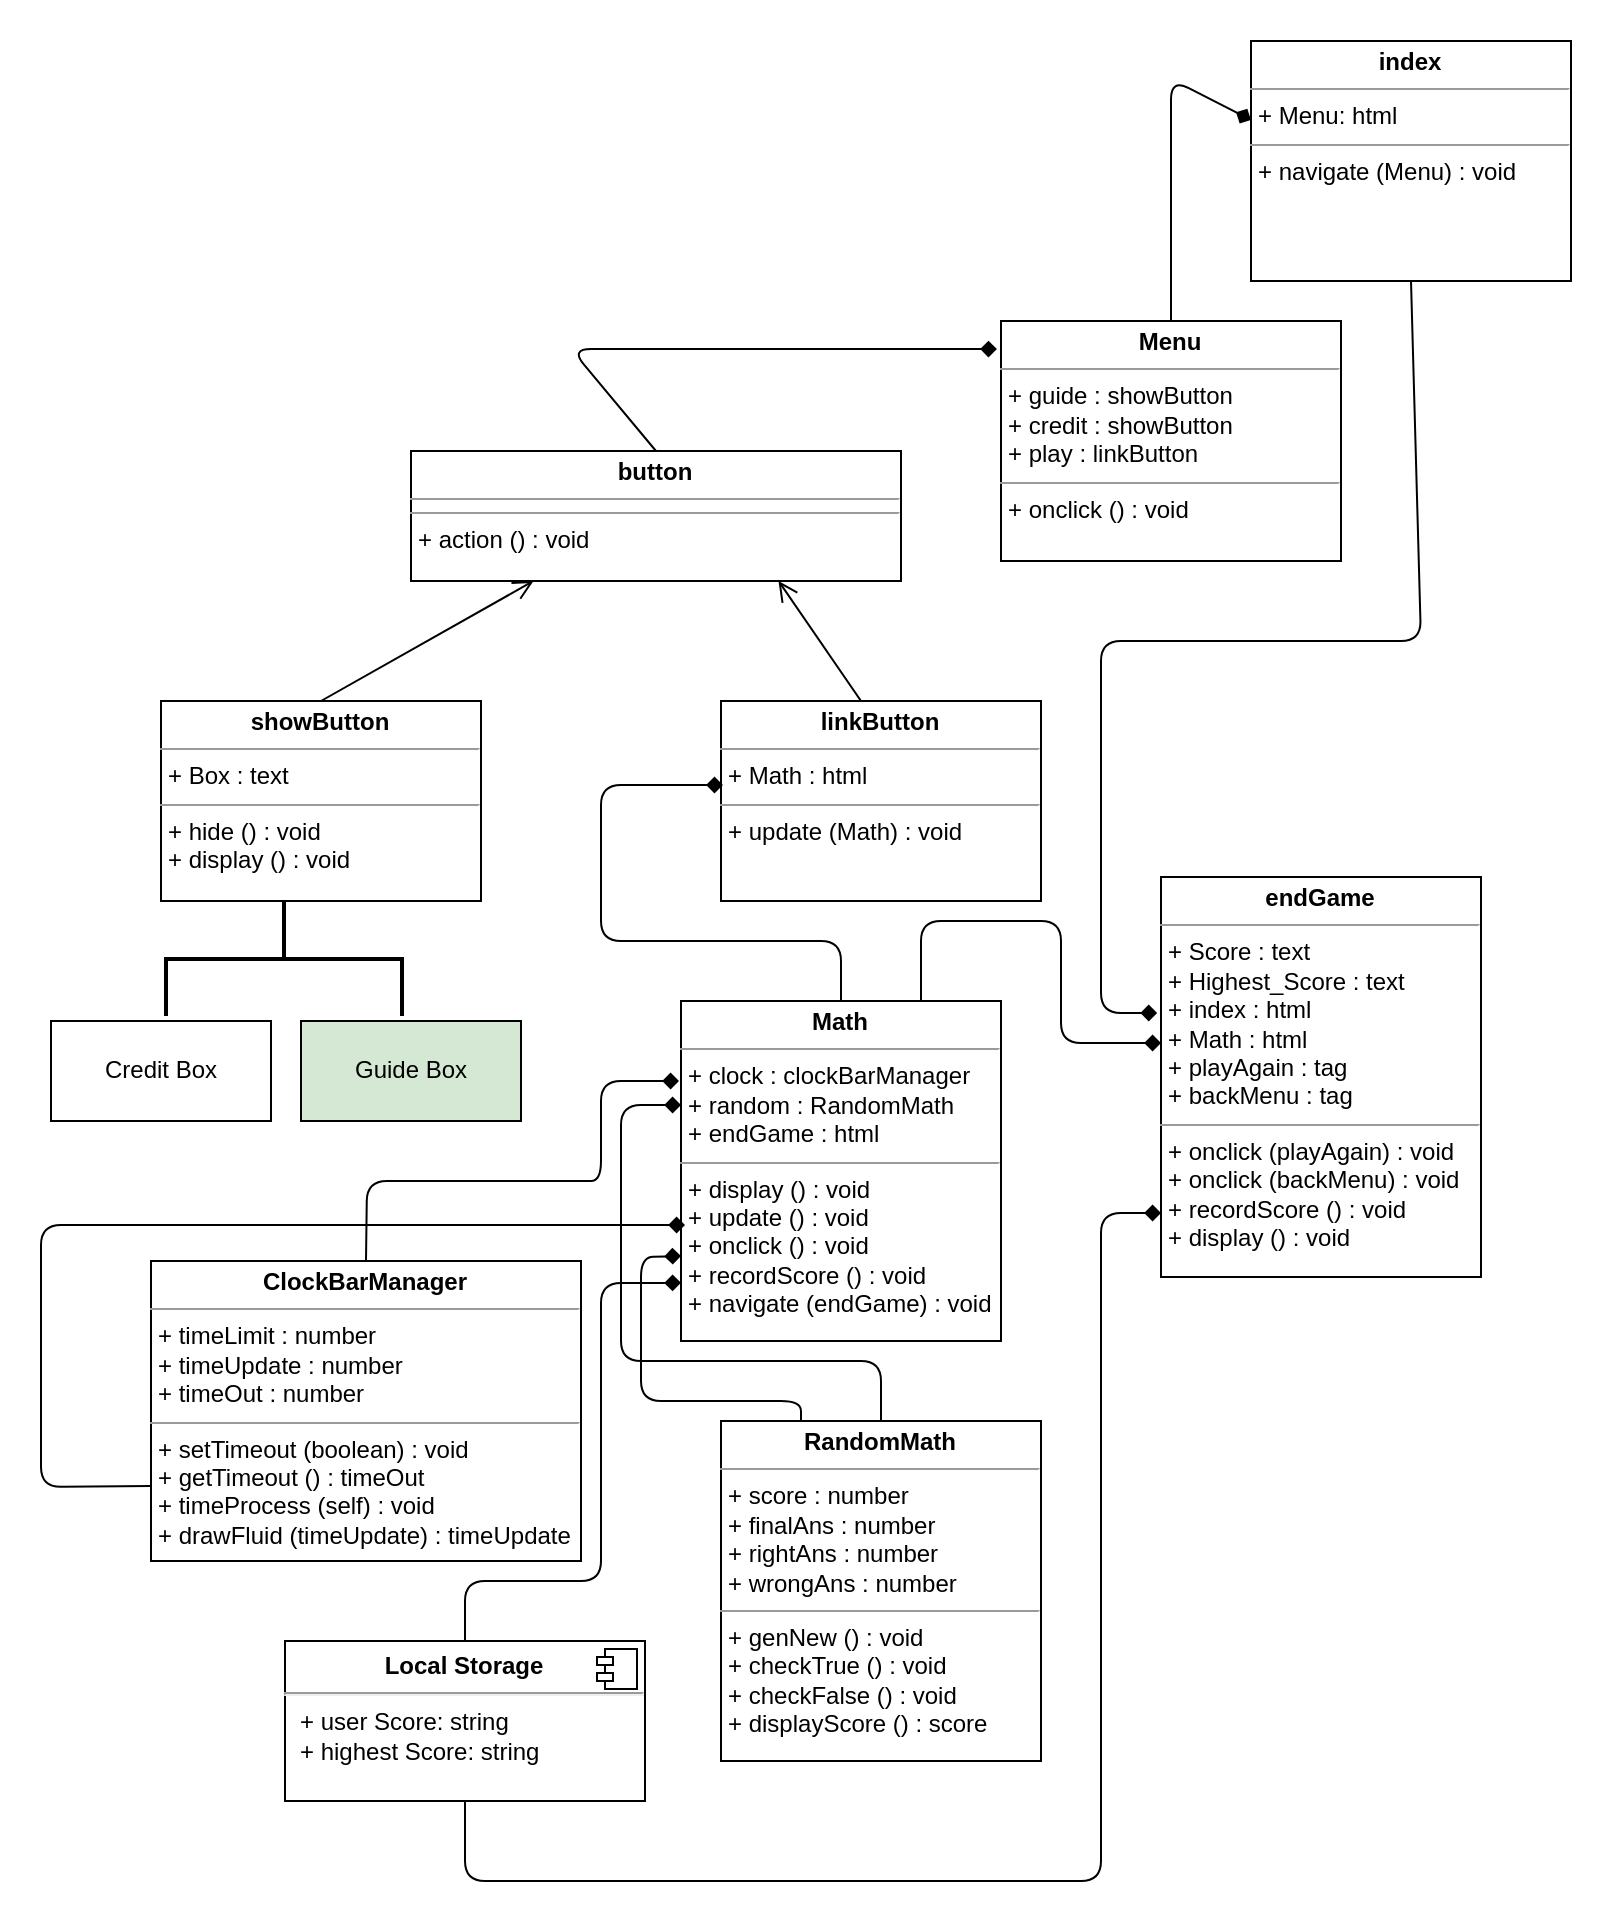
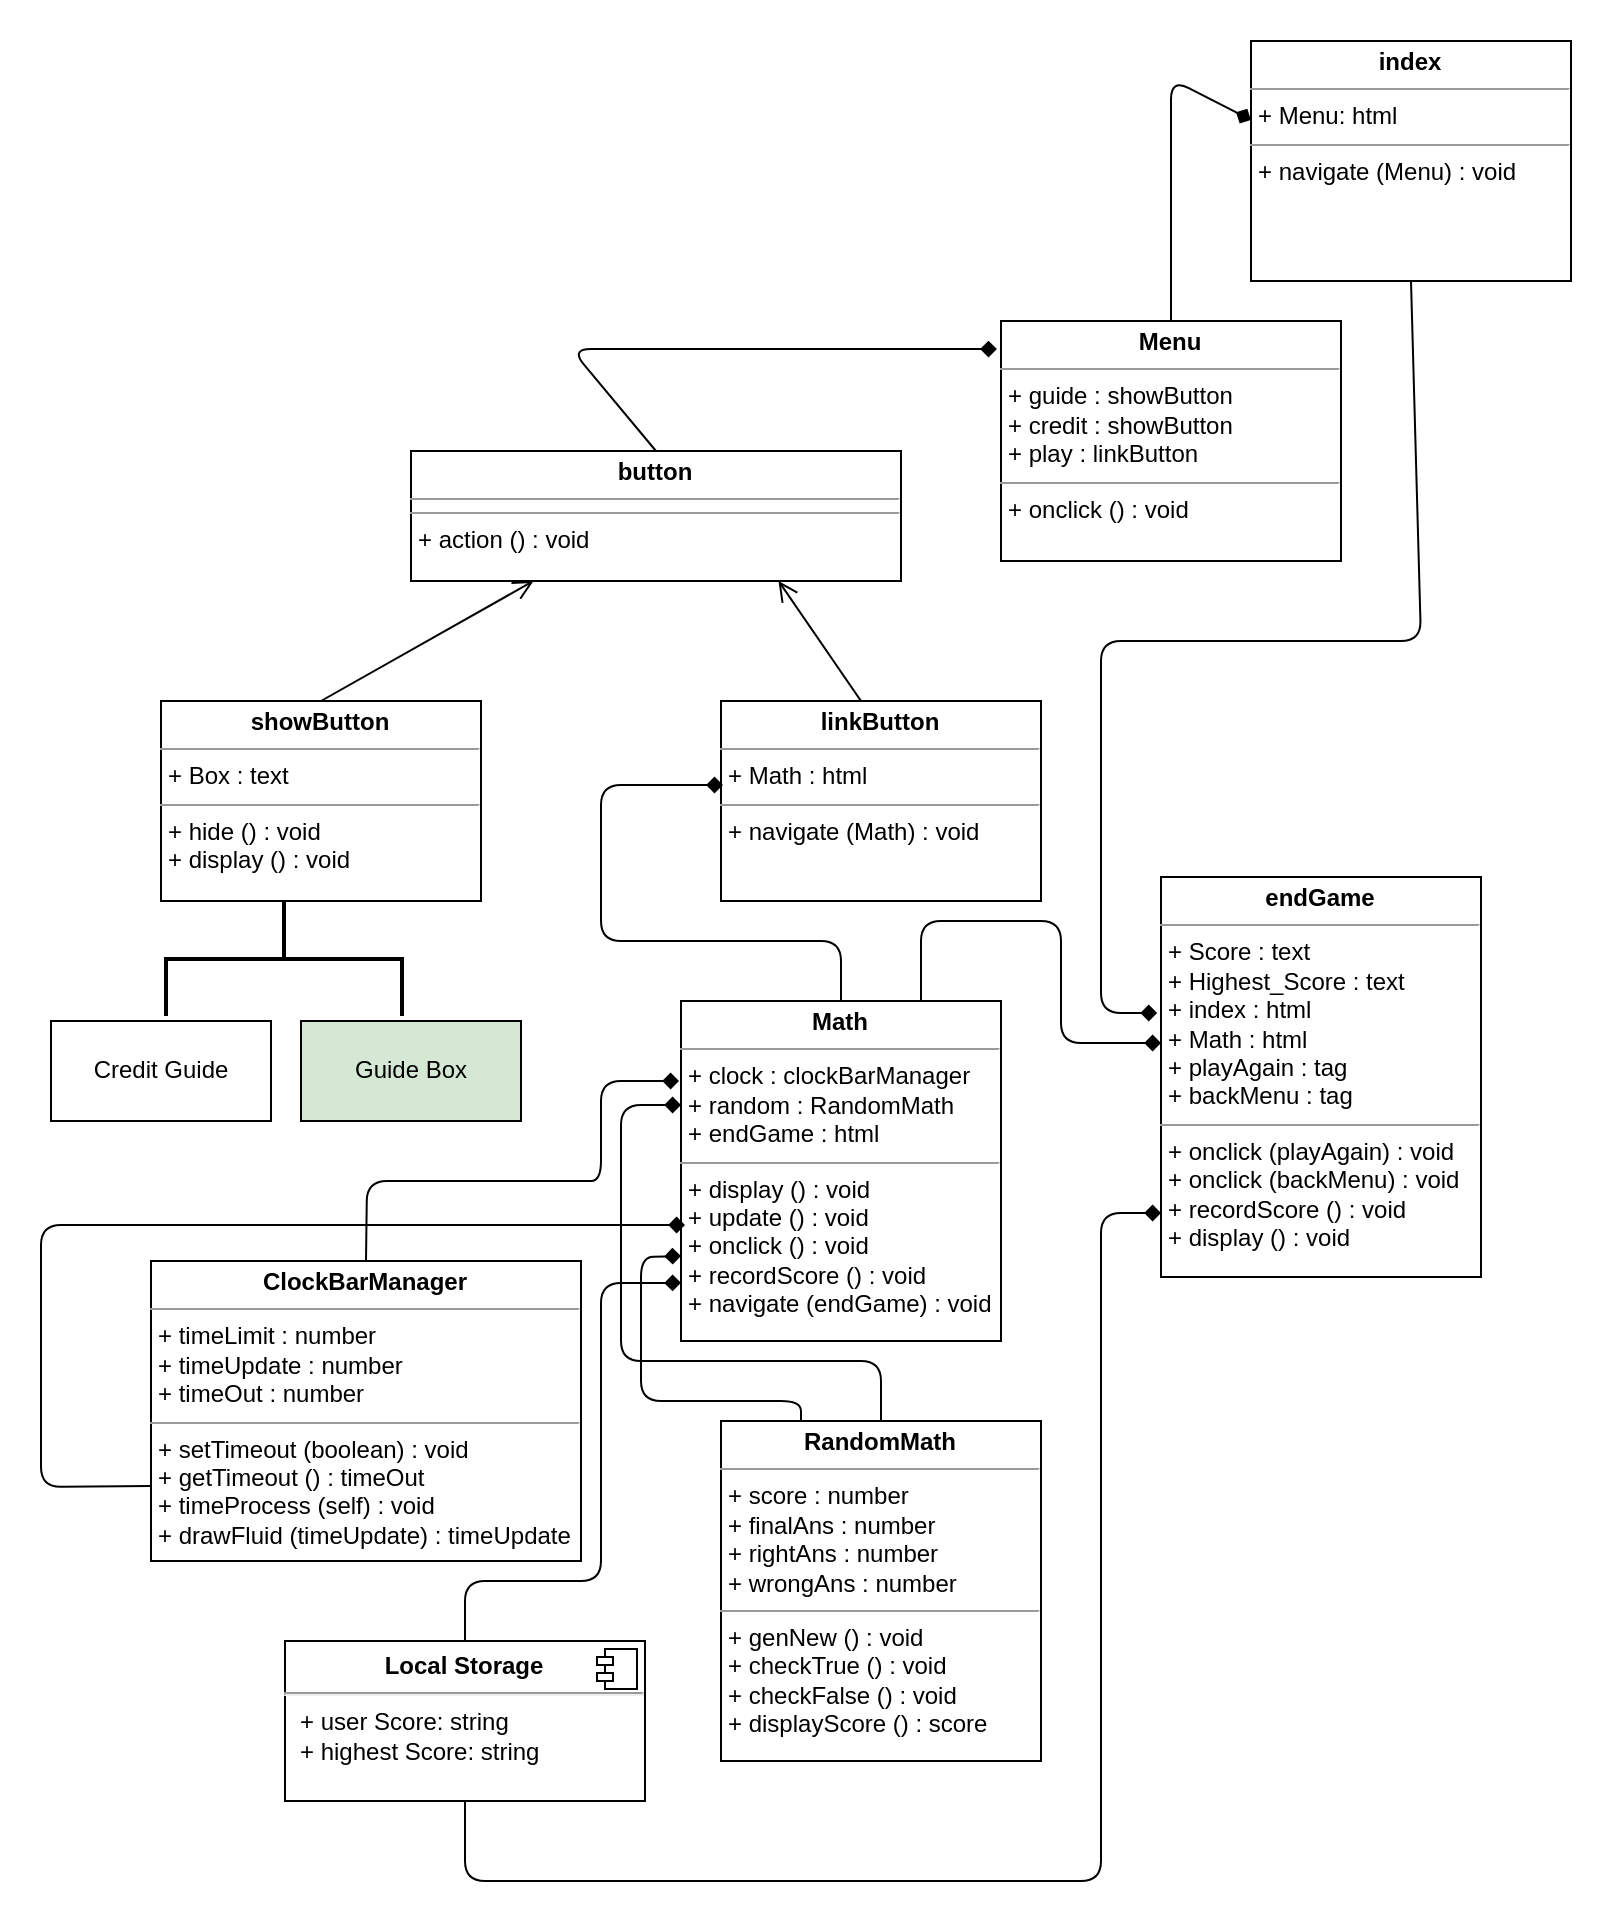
node "linkButton + Math : html + update (Math) : void": label "linkButton + Math : html + update (Math) : void" -> "linkButton + Math : html + navigate (Math) : void"
node "Credit Box": label "Credit Box" -> "Credit Guide"
